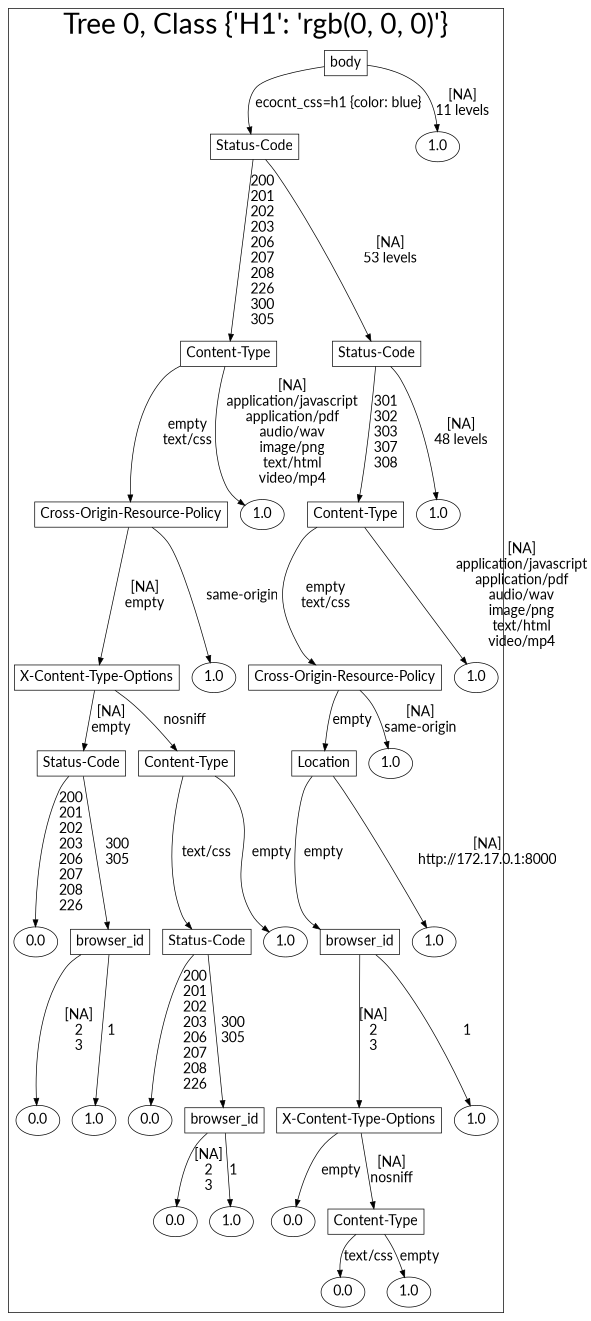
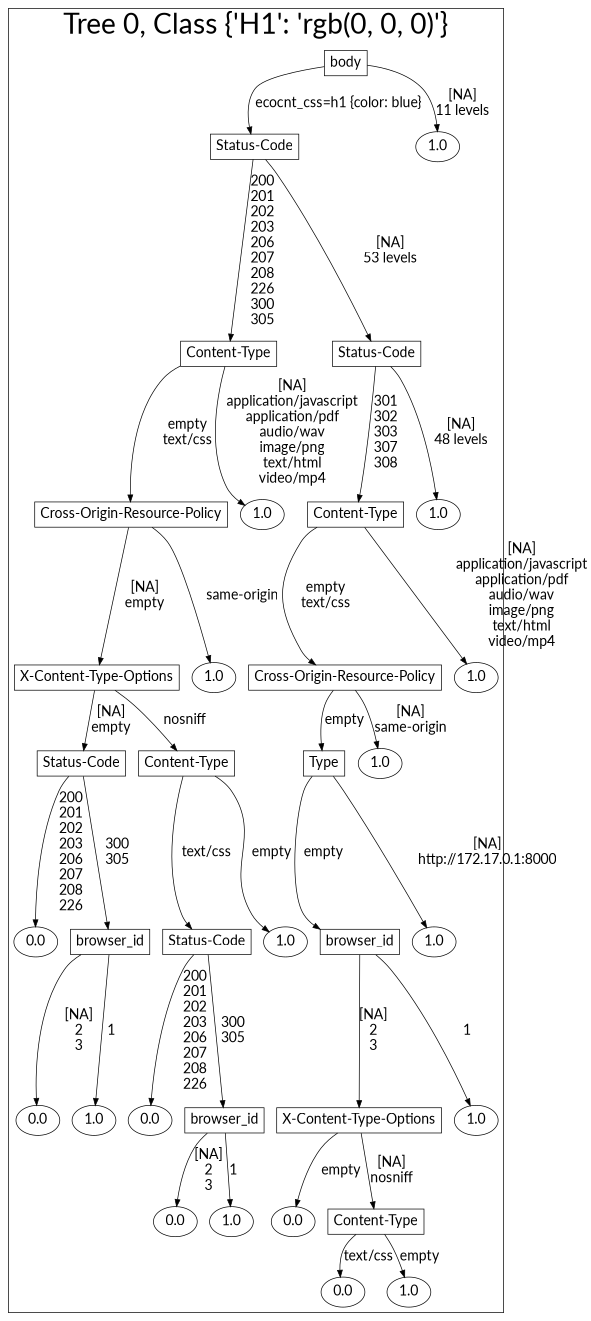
node "Location": label "Location" -> "Type"
